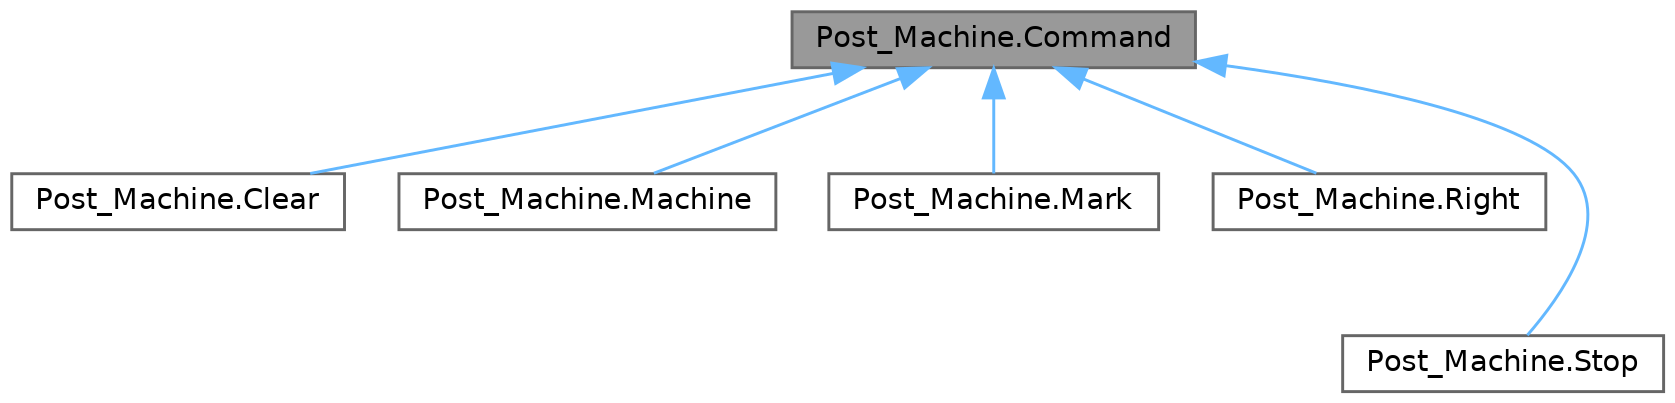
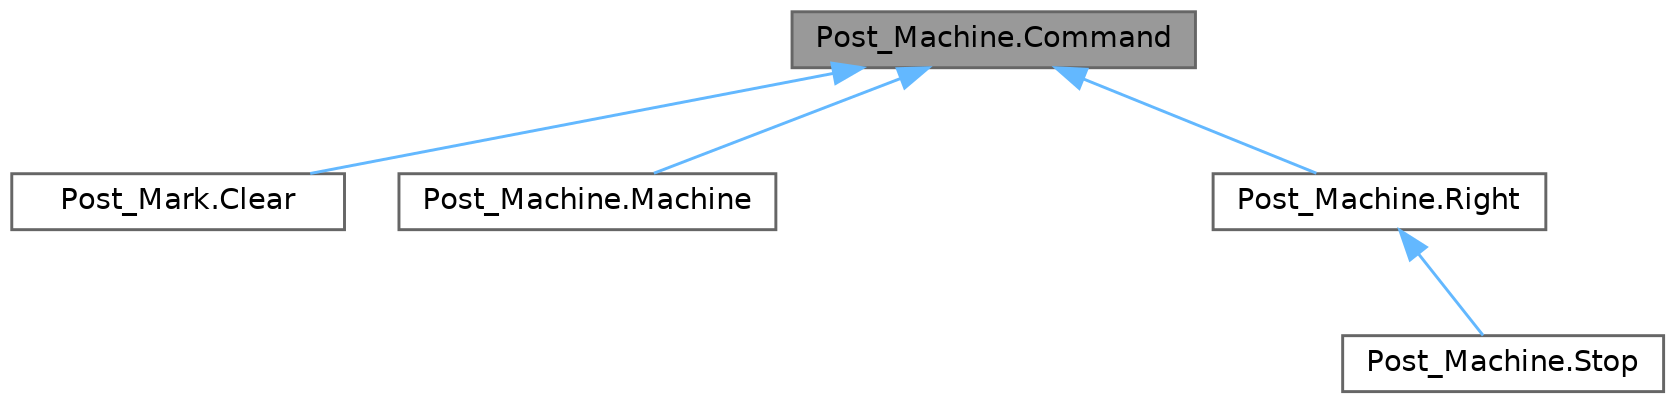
edge "Post_Machine.Stop" -> "Post_Machine.Command": now "Post_Machine.Stop" -> "Post_Machine.Right"
node "Post_Machine.Clear": label "Post_Machine.Clear" -> "Post_Mark.Clear"
node "Post_Machine.Mark": removed
